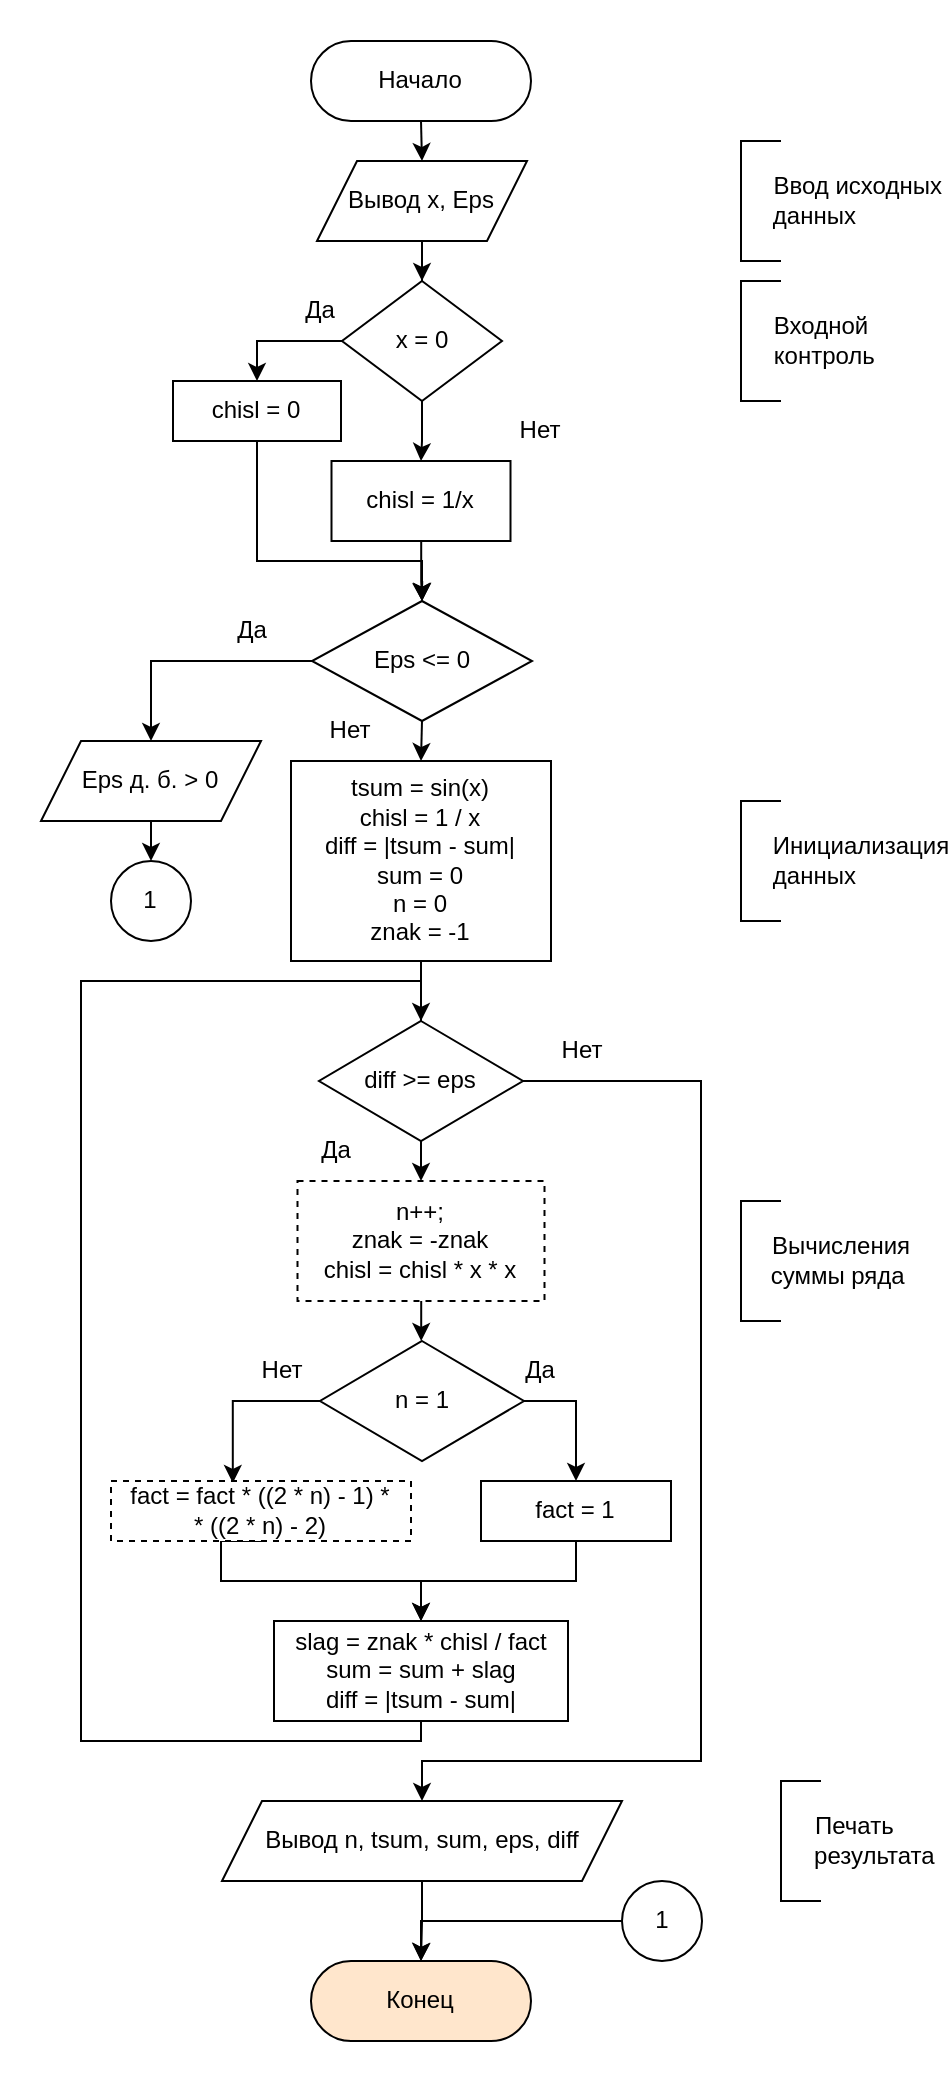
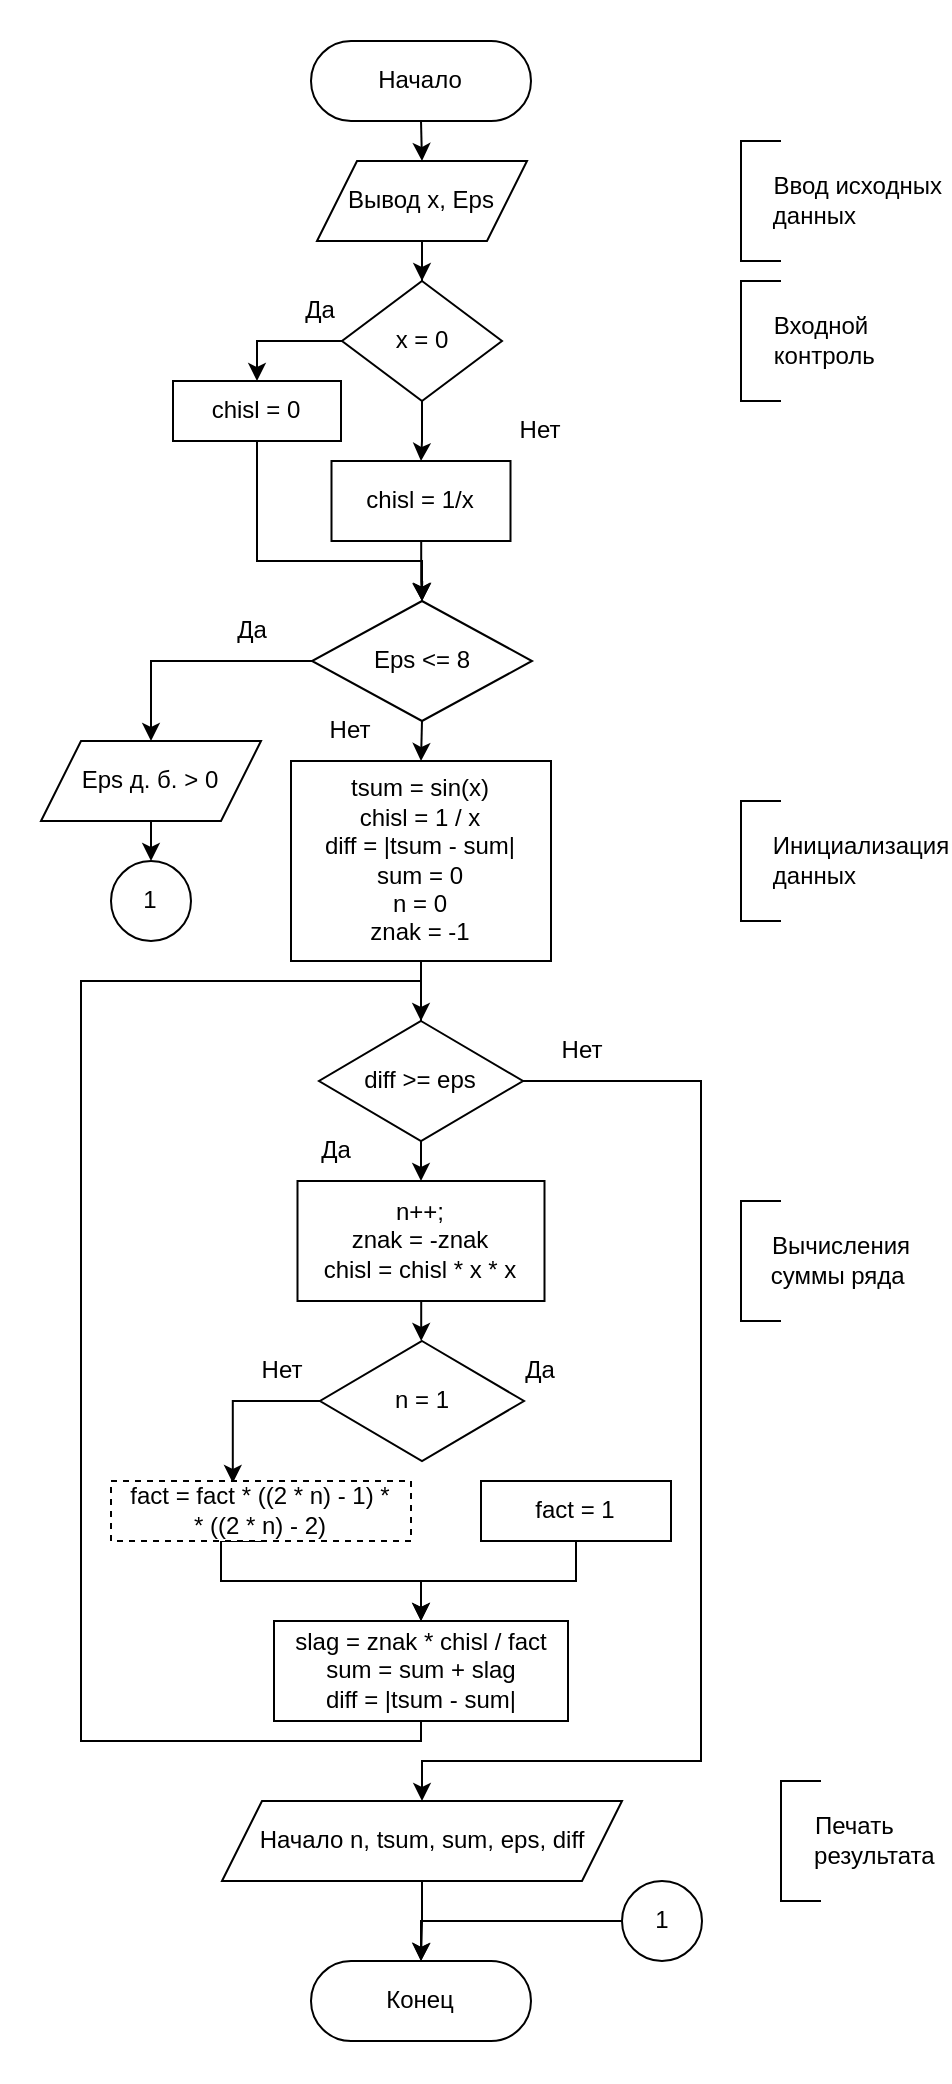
node "Eps <= 0": label "Eps <= 0" -> "Eps <= 8"
node "n++; znak = -znak chisl = chisl * x * x": style dashed -> solid
edge "n = 1" -> "fact = 1": removed
node "Вывод n, tsum, sum, eps, diff": label "Вывод n, tsum, sum, eps, diff" -> "Начало n, tsum, sum, eps, diff"
node "Конец": fillcolor #ffe6cc -> #ffffff
